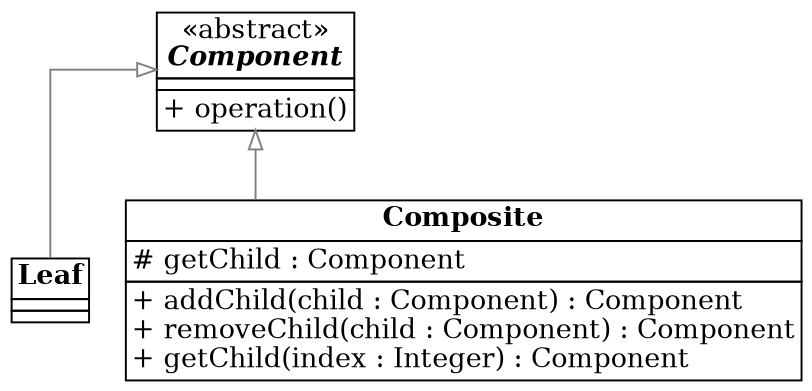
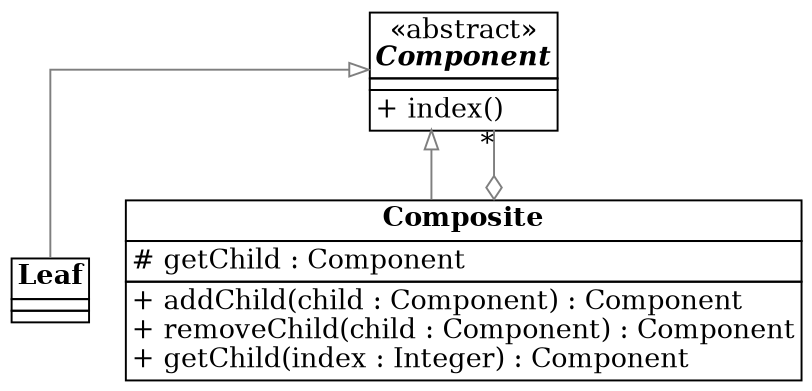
node "Component": text "+ operation()" -> "+ index()"
edge "Component" -> "Composite": added
